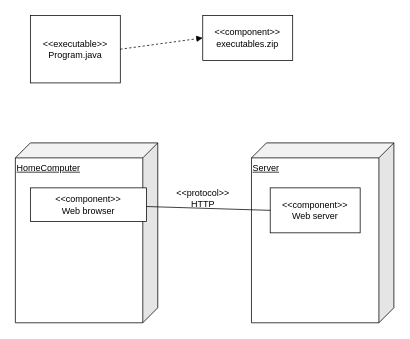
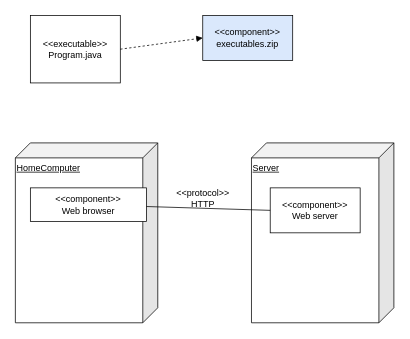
node "<<component>> executables.zip": fillcolor #ffffff -> #dae8fc
